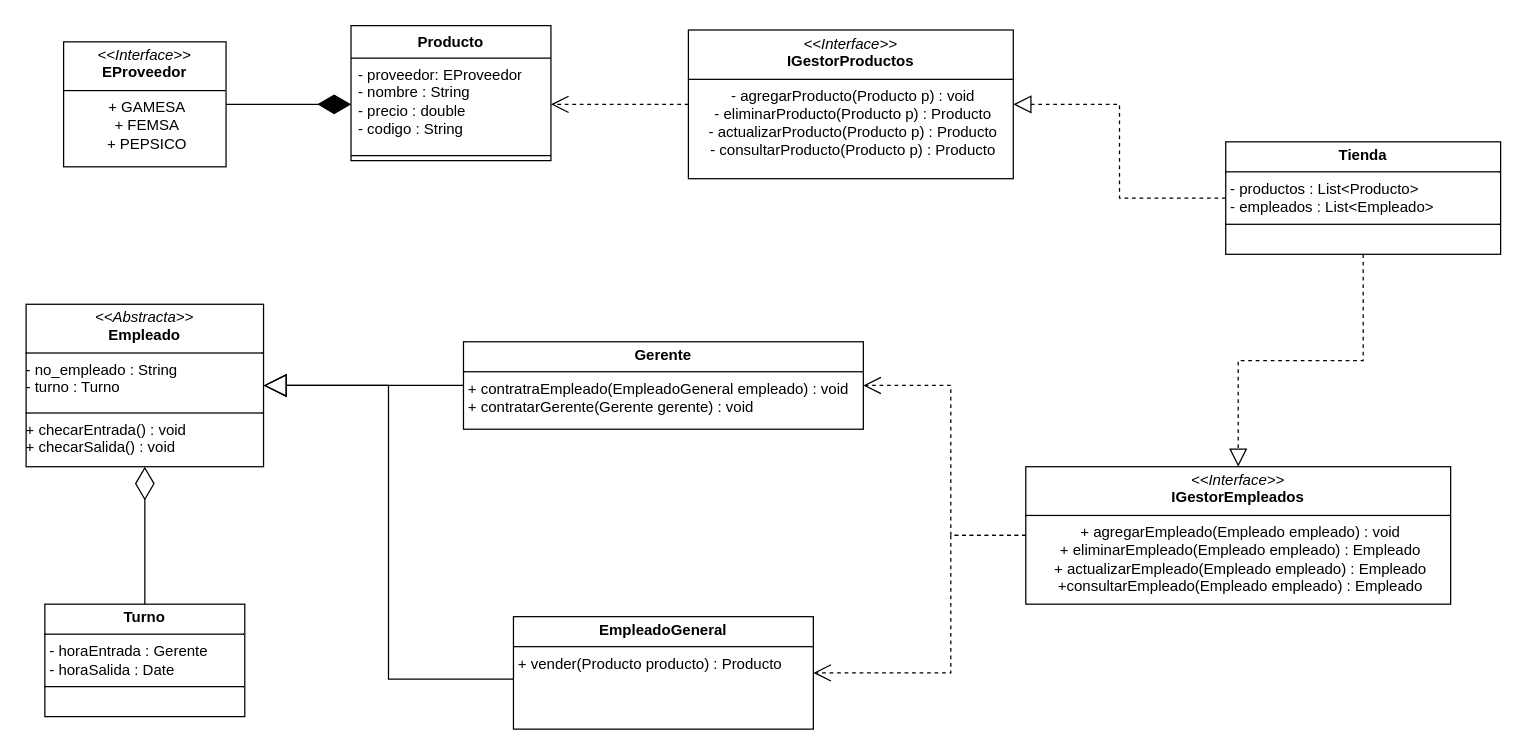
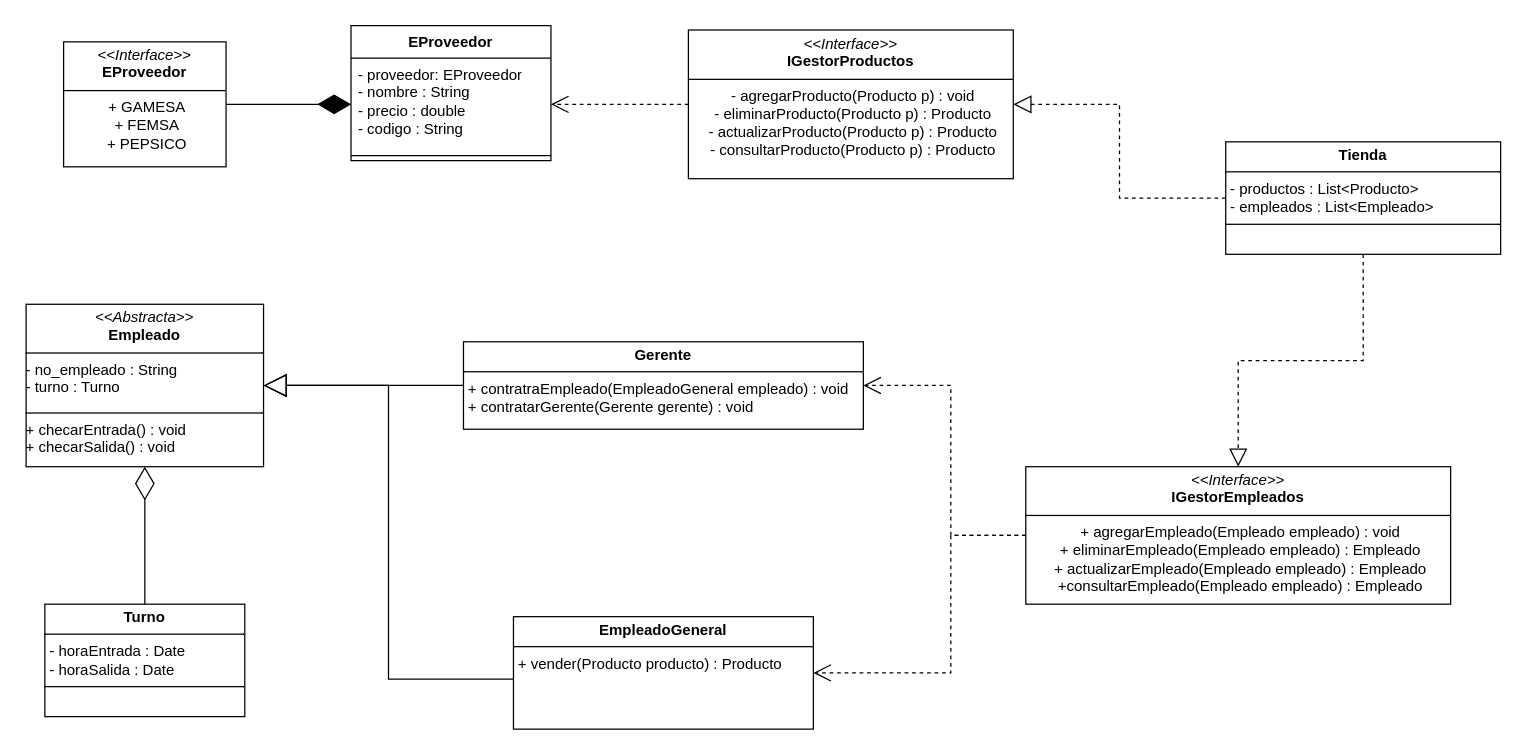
node "Producto": label "Producto" -> "EProveedor"
node "Turno - horaEntrada : Gerente - horaSalida : Date": label "Turno - horaEntrada : Gerente - horaSalida : Date" -> "Turno - horaEntrada : Date - horaSalida : Date"
